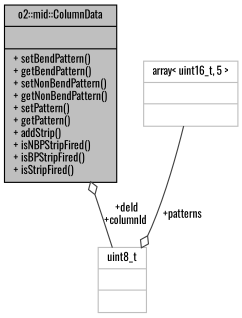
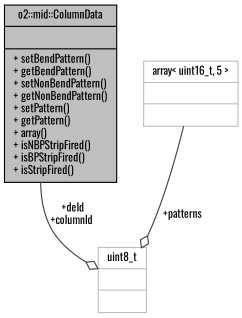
node "o2::mid::ColumnData": text "+ addStrip()" -> "+ array()"
edge "uint8_t" -> "o2::mid::ColumnData": reversed
